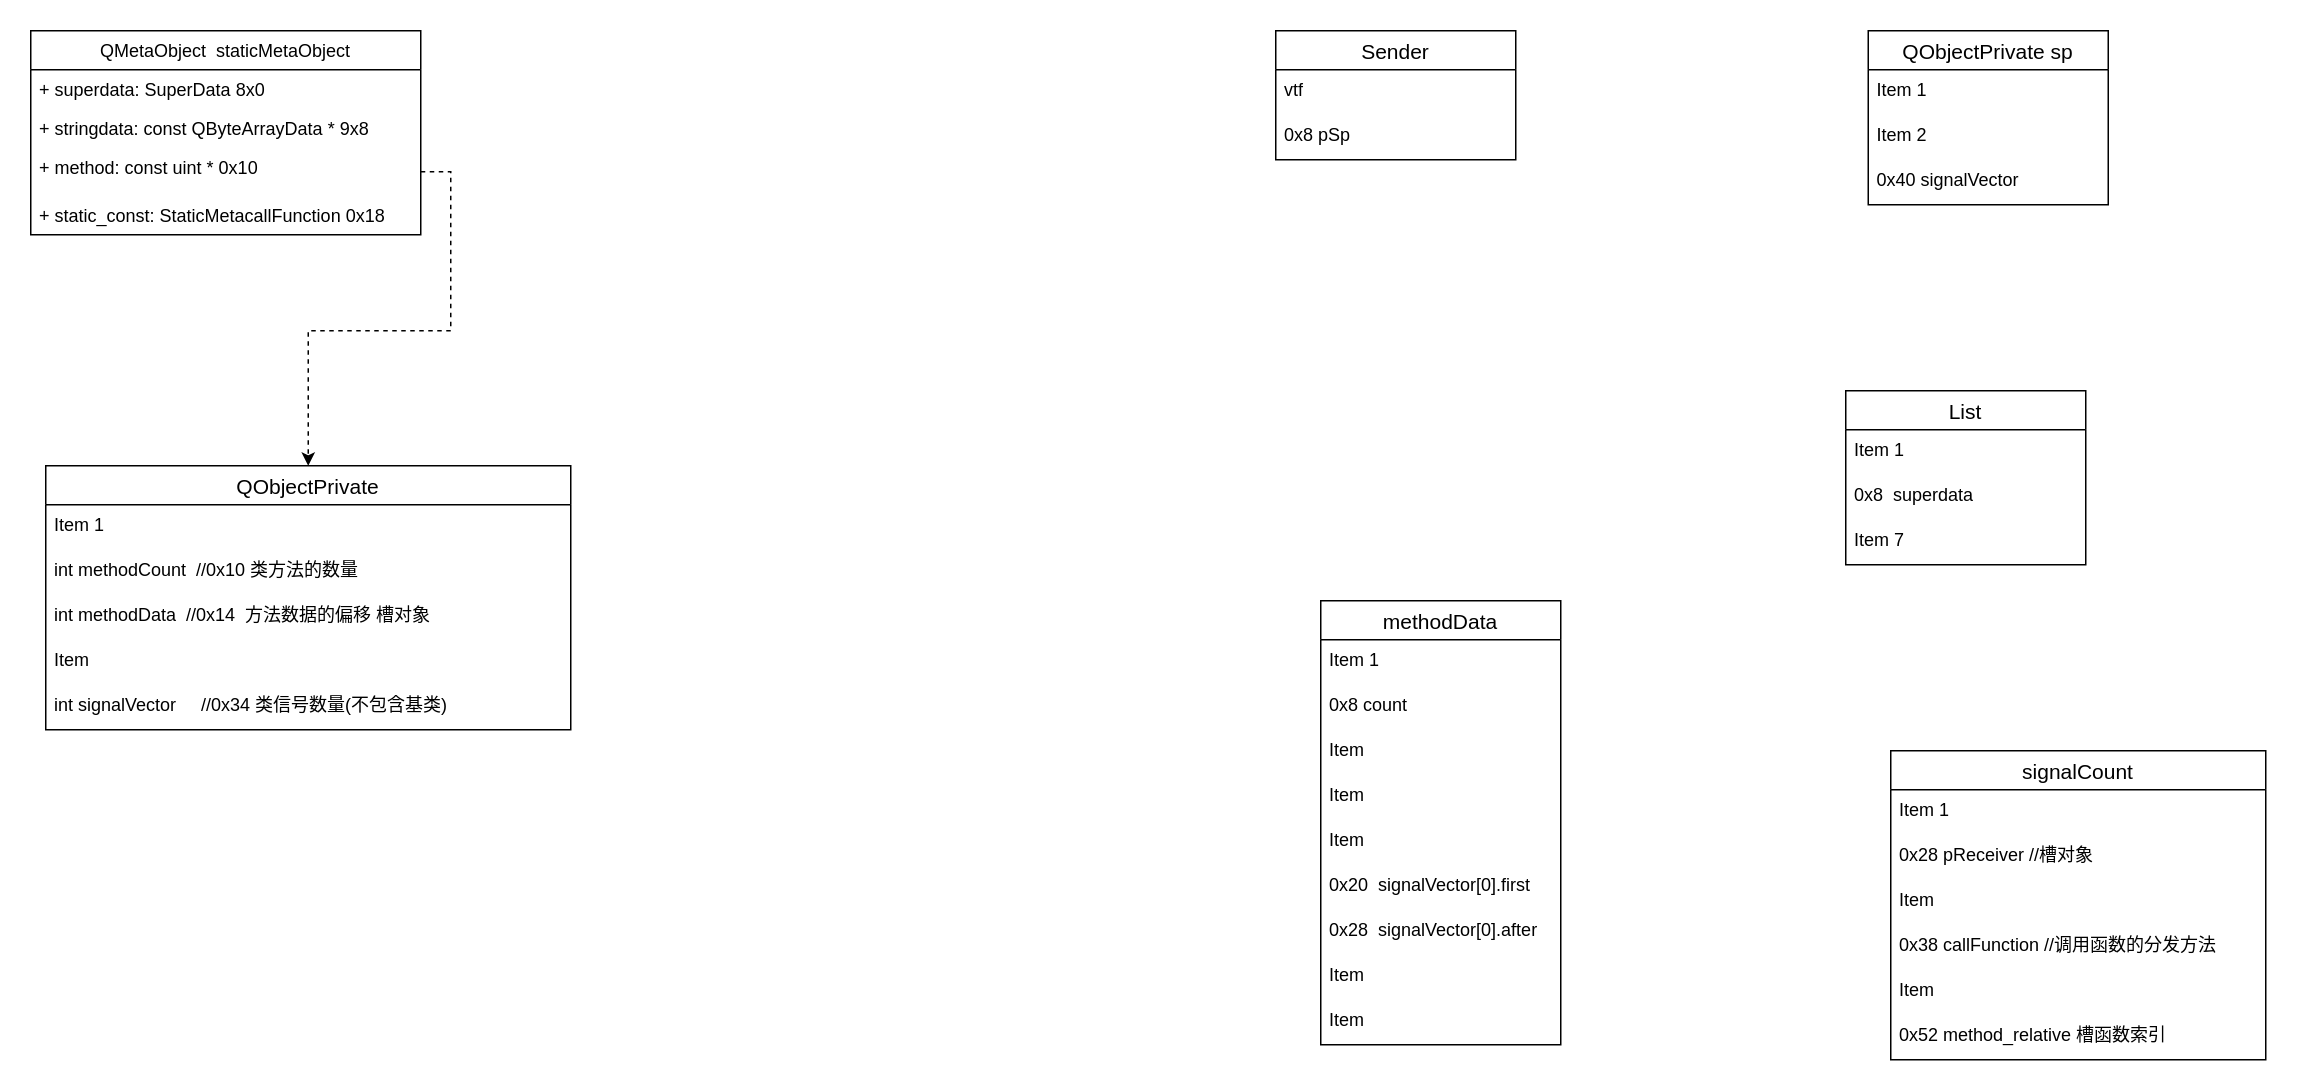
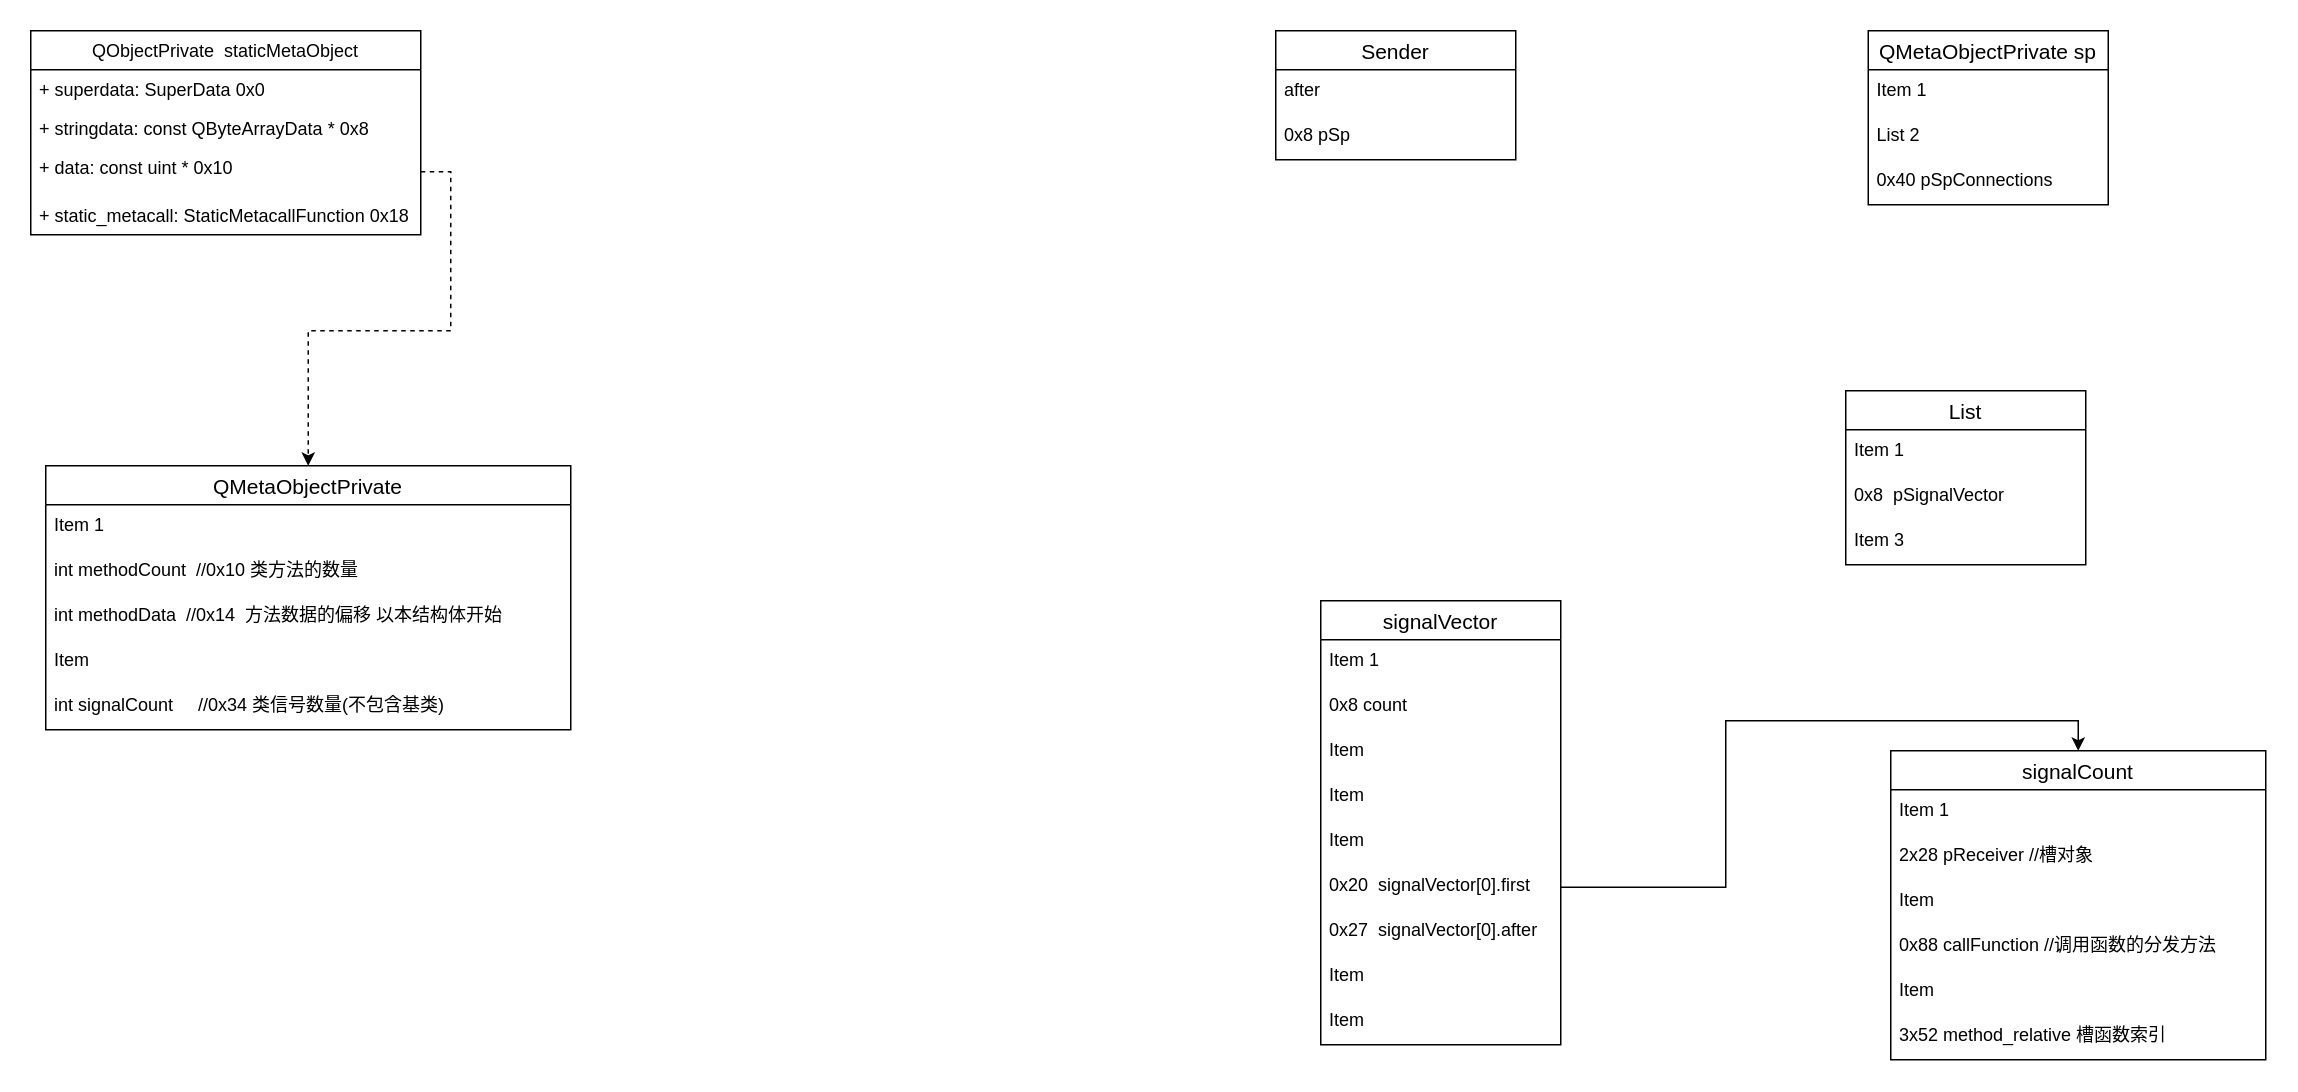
node "QMetaObject staticMetaObject": label "QMetaObject staticMetaObject" -> "QObjectPrivate staticMetaObject"
node "QObjectPrivate sp": label "QObjectPrivate sp" -> "QMetaObjectPrivate sp"
node "+ superdata: SuperData 8x0": label "+ superdata: SuperData 8x0" -> "+ superdata: SuperData 0x0"
node "vtf": label "vtf" -> "after"
node "+ stringdata: const QByteArrayData * 9x8": label "+ stringdata: const QByteArrayData * 9x8" -> "+ stringdata: const QByteArrayData * 0x8"
node "Item 2": label "Item 2" -> "List 2"
node "+ method: const uint * 0x10": label "+ method: const uint * 0x10" -> "+ data: const uint * 0x10"
node "0x40 signalVector": label "0x40 signalVector" -> "0x40 pSpConnections"
node "+ static_const: StaticMetacallFunction 0x18": label "+ static_const: StaticMetacallFunction 0x18" -> "+ static_metacall: StaticMetacallFunction 0x18"
node "QObjectPrivate": label "QObjectPrivate" -> "QMetaObjectPrivate"
node "0x8 superdata": label "0x8 superdata" -> "0x8 pSignalVector"
node "Item 7": label "Item 7" -> "Item 3"
node "int methodData //0x14 方法数据的偏移 槽对象": label "int methodData //0x14 方法数据的偏移 槽对象" -> "int methodData //0x14 方法数据的偏移 以本结构体开始"
node "methodData": label "methodData" -> "signalVector"
node "int signalVector //0x34 类信号数量(不包含基类)": label "int signalVector //0x34 类信号数量(不包含基类)" -> "int signalCount //0x34 类信号数量(不包含基类)"
edge "0x20 signalVector[0].first" -> "signalCount": added
node "0x28 pReceiver //槽对象": label "0x28 pReceiver //槽对象" -> "2x28 pReceiver //槽对象"
node "0x28 signalVector[0].after": label "0x28 signalVector[0].after" -> "0x27 signalVector[0].after"
node "0x38 callFunction //调用函数的分发方法": label "0x38 callFunction //调用函数的分发方法" -> "0x88 callFunction //调用函数的分发方法"
node "0x52 method_relative 槽函数索引": label "0x52 method_relative 槽函数索引" -> "3x52 method_relative 槽函数索引"
